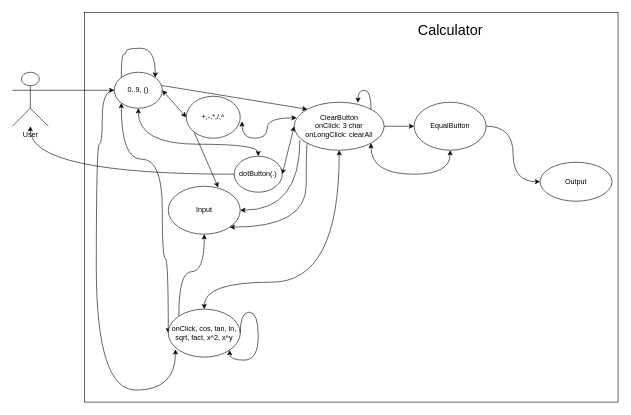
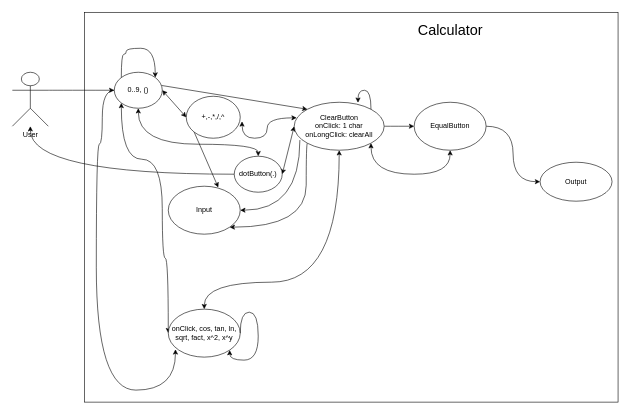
node "ClearButton onClick: 3 char onLongClick: clearAll": label "ClearButton onClick: 3 char onLongClick: clearAll" -> "ClearButton onClick: 1 char onLongClick: clearAll"
edge "onClick, cos, tan, ln, sqrt, fact, x^2, x^y" -> "Input": removed
